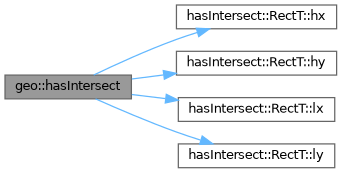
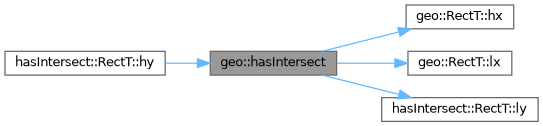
node "hasIntersect::RectT::hx": label "hasIntersect::RectT::hx" -> "geo::RectT::hx"
edge "geo::hasIntersect" -> "hasIntersect::RectT::hy": reversed
node "hasIntersect::RectT::lx": label "hasIntersect::RectT::lx" -> "geo::RectT::lx"
